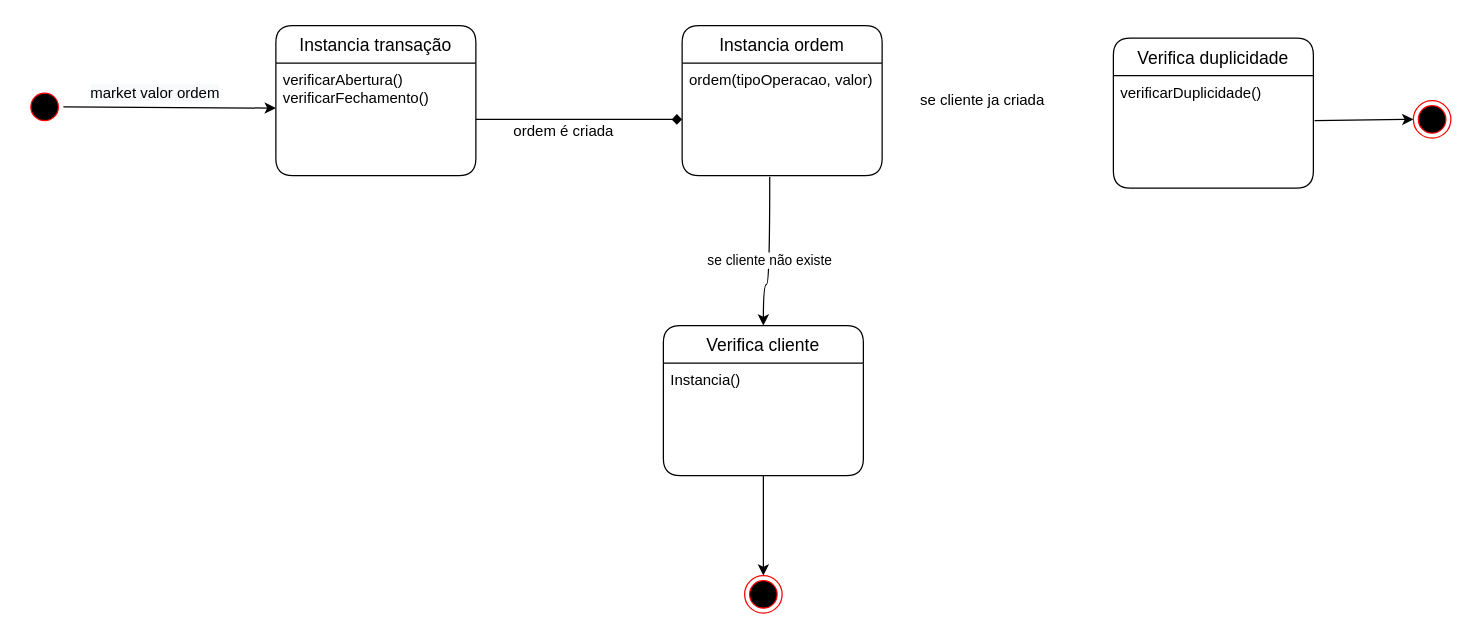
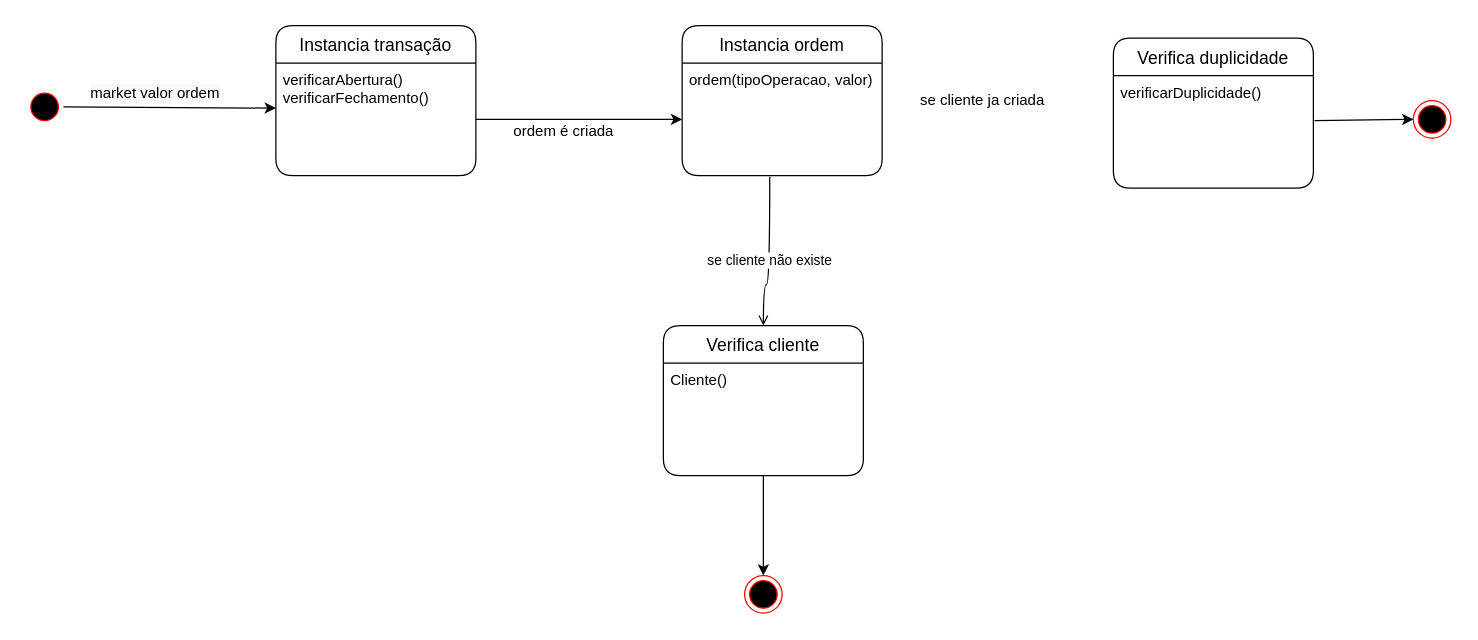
edge "verificarAbertura() verificarFechamento()" -> "ordem(tipoOperacao, valor)": arrowhead diamond -> classic
edge "ordem(tipoOperacao, valor)" -> "Verifica cliente": arrowhead classic -> open
node "Instancia()": label "Instancia()" -> "Cliente()"
